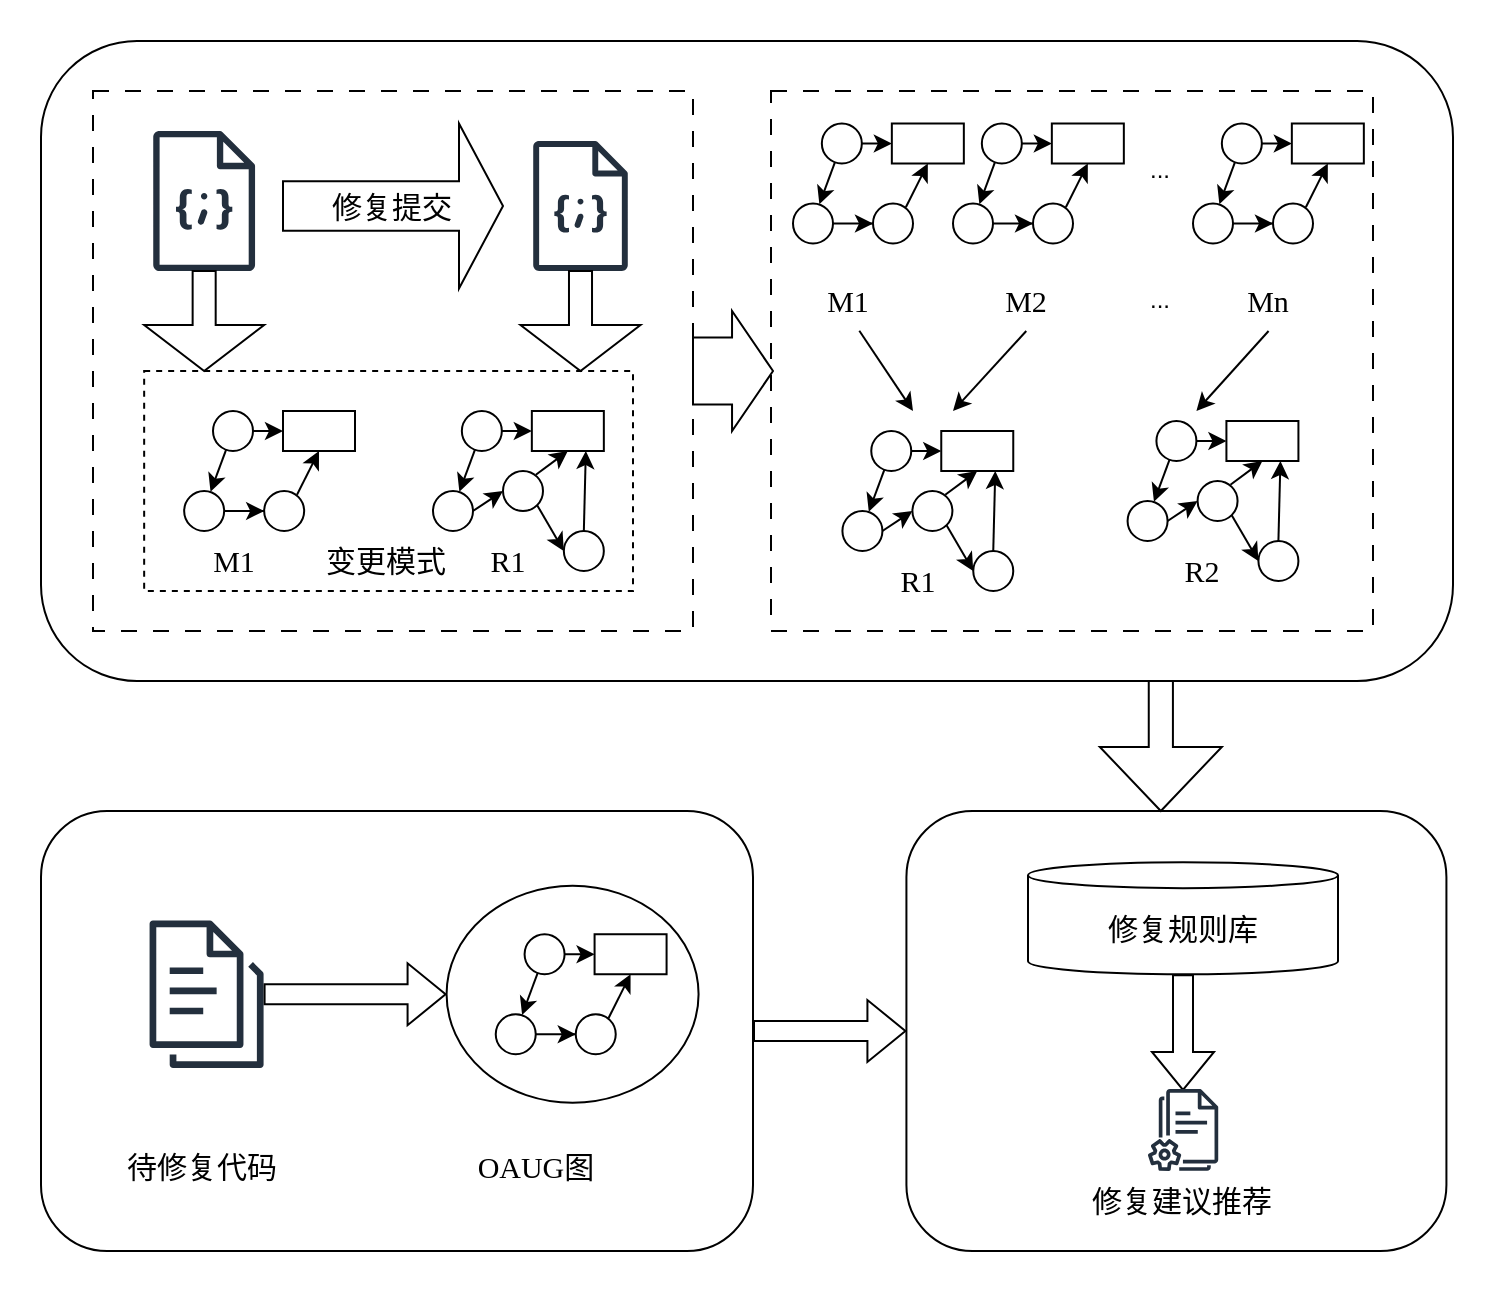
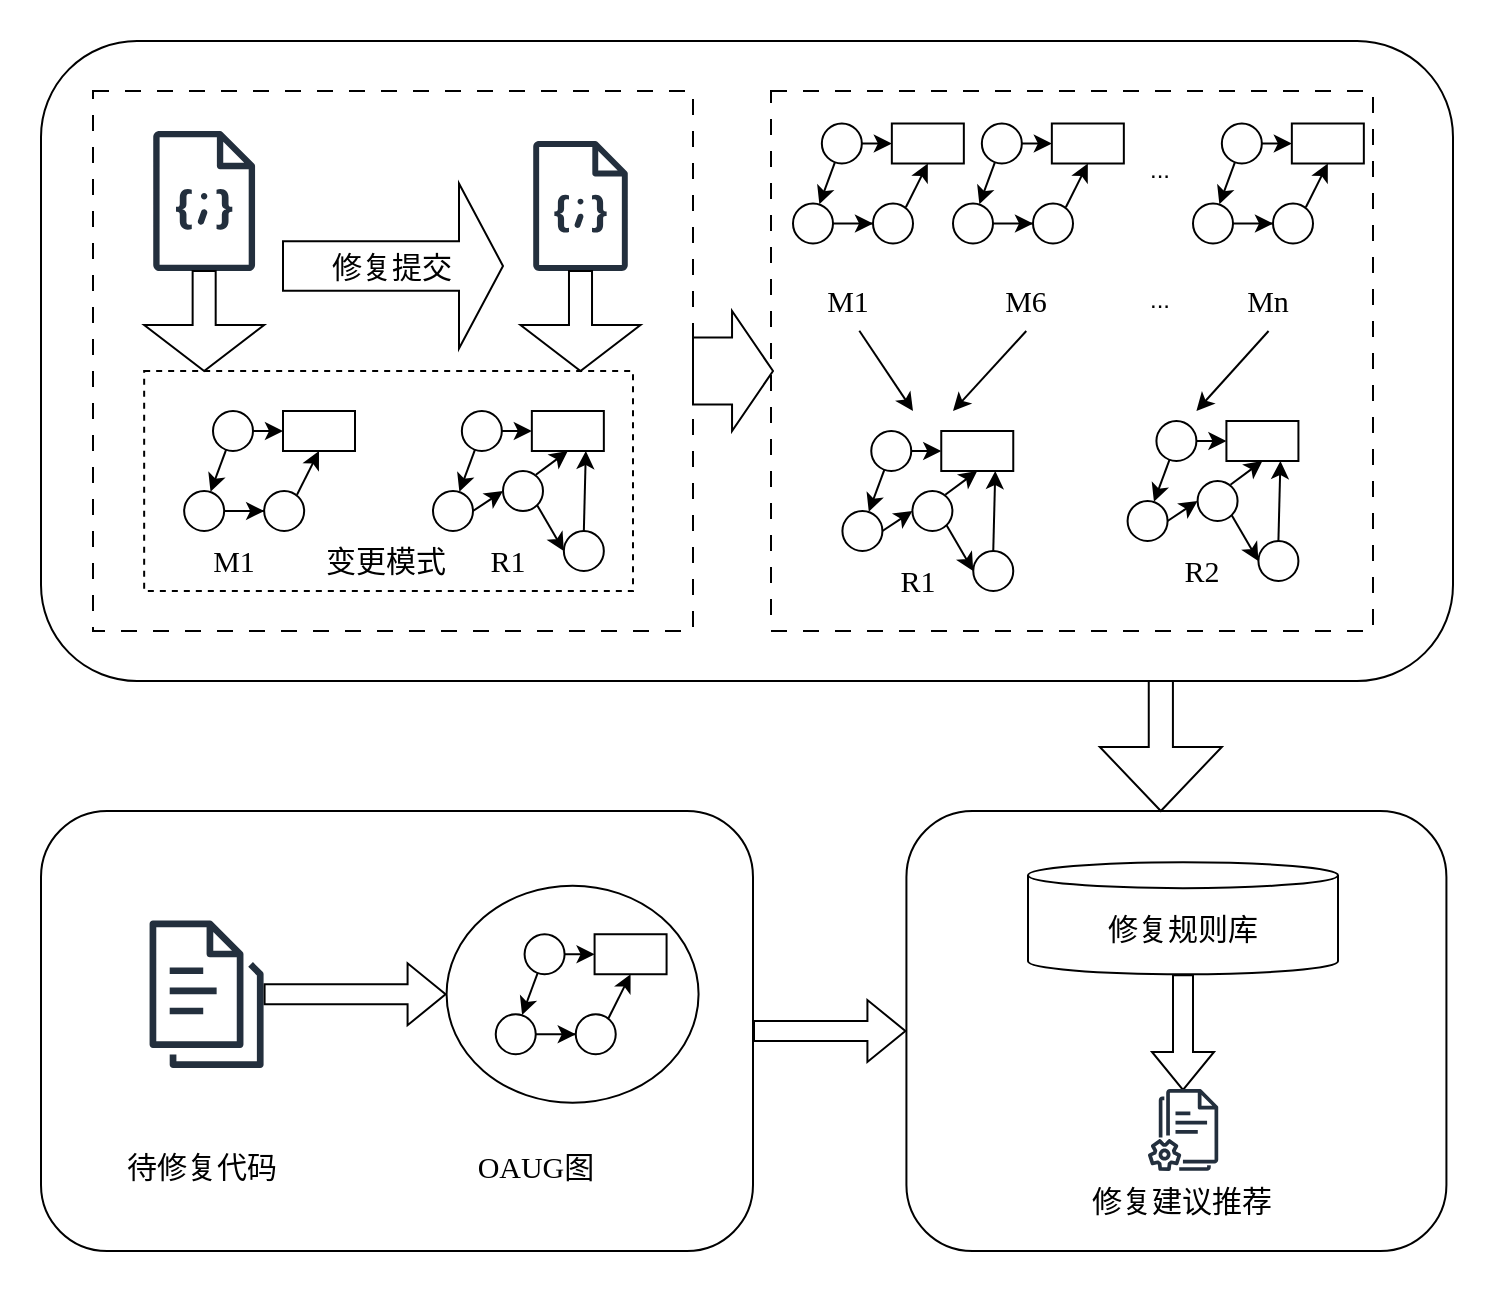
node "修复提交": moved (393, 206) -> (393, 266)
node "M2": label "M2" -> "M6"
